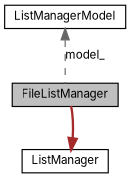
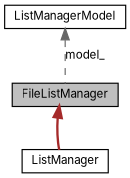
edge "FileListManager" -> "ListManager": reversed
